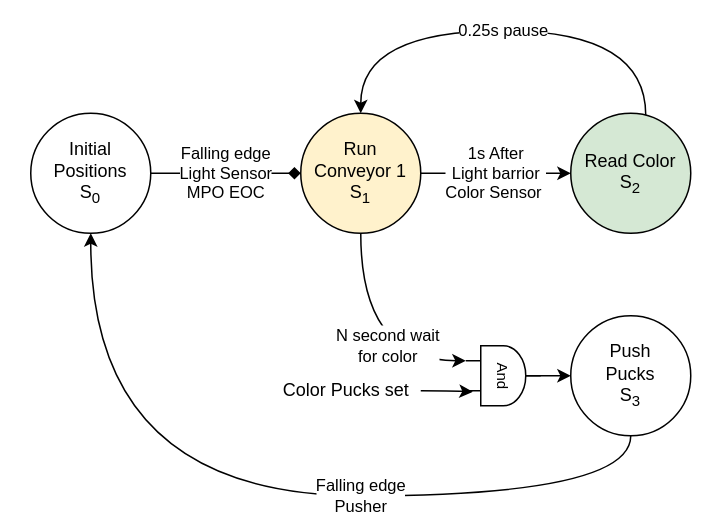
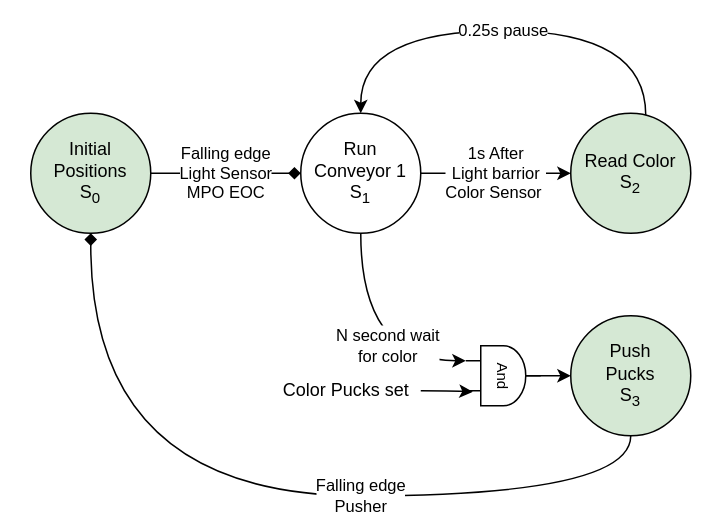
node "Initial Positions S0": fillcolor #ffffff -> #d5e8d4
node "Run Conveyor 1 S1": fillcolor #fff2cc -> #ffffff
edge "Push Pucks S3" -> "Initial Positions S0": arrowhead classic -> diamond
node "Push Pucks S3": fillcolor #ffffff -> #d5e8d4
